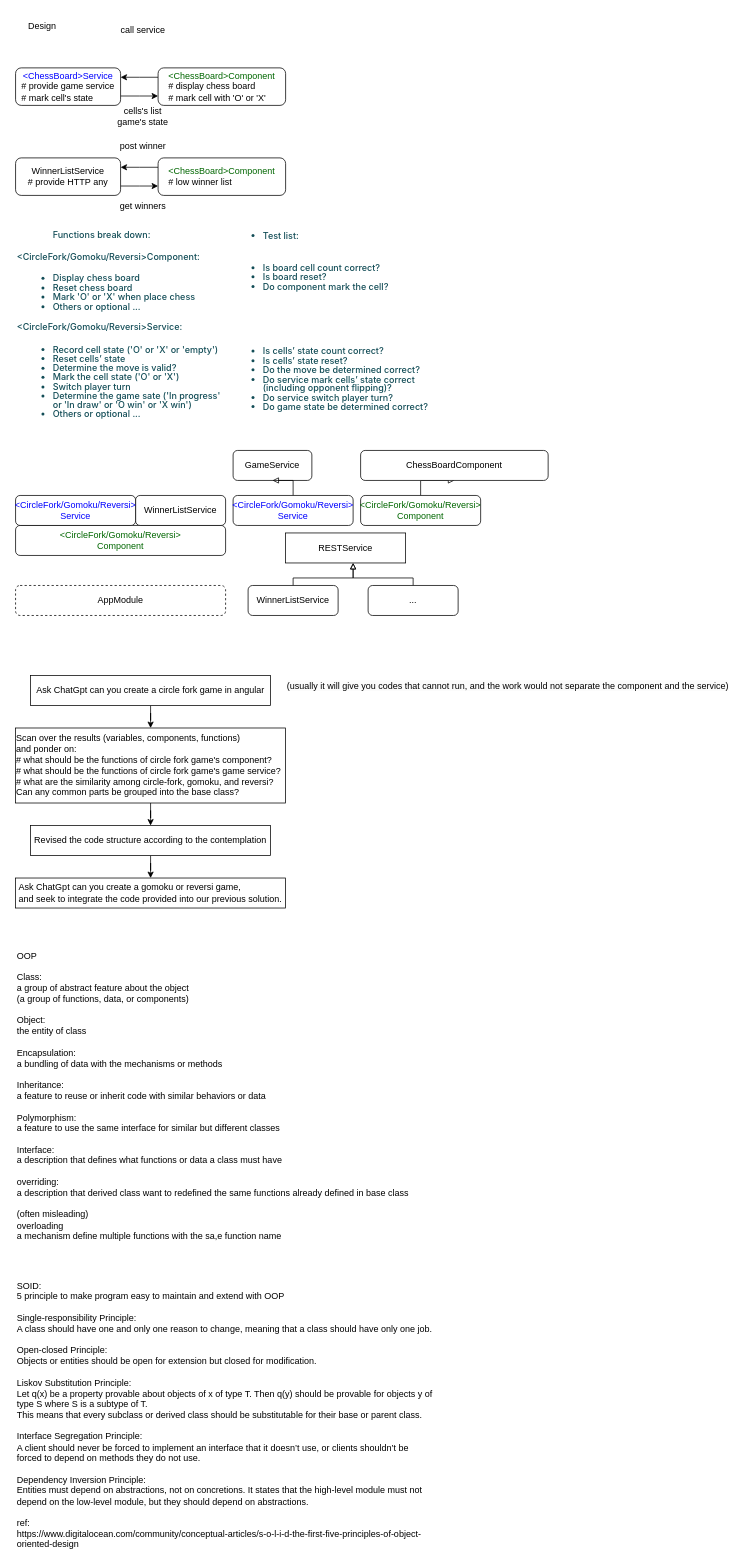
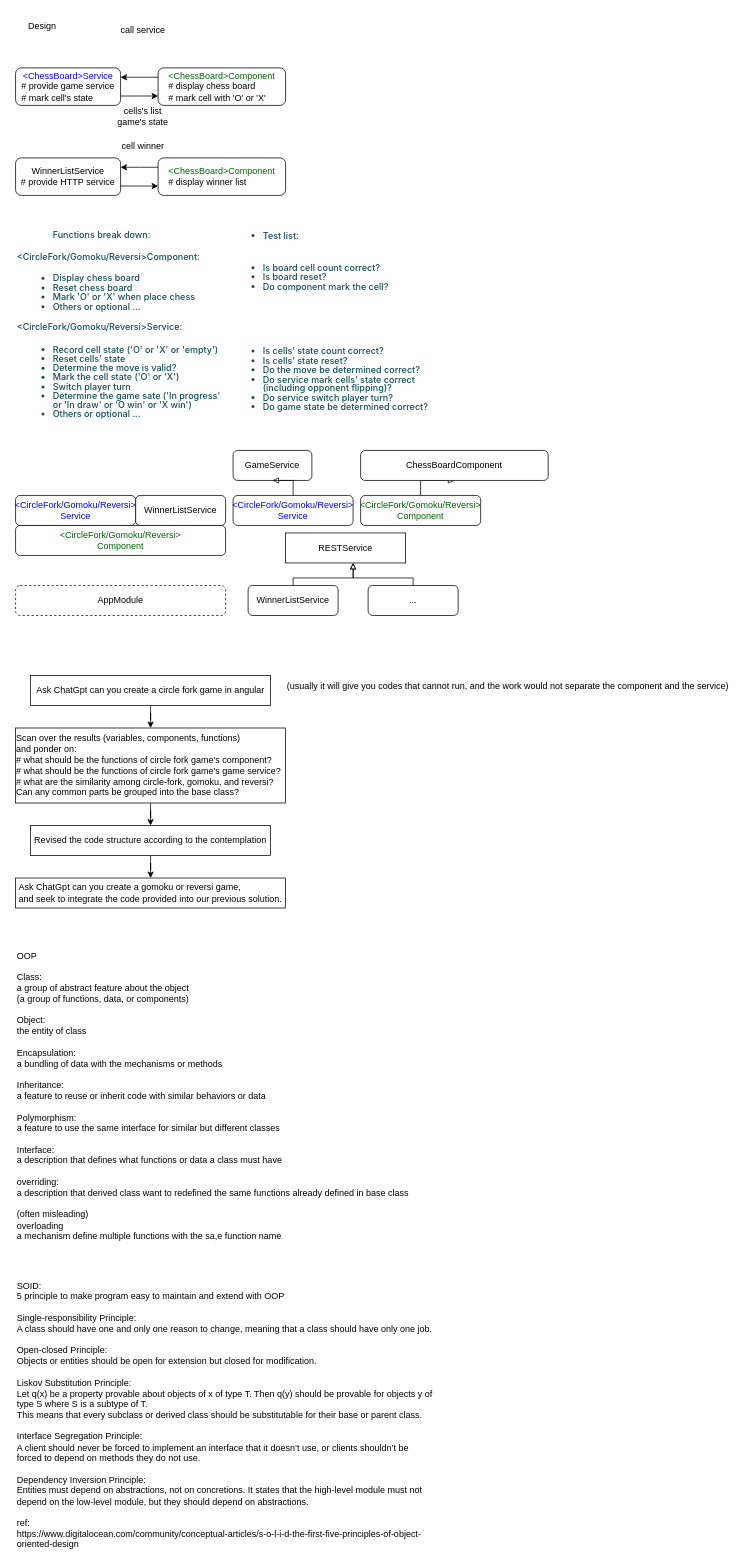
node "post winner": label "post winner" -> "cell winner"
node "WinnerListService # provide HTTP any": label "WinnerListService # provide HTTP any" -> "WinnerListService # provide HTTP service"
node "<ChessBoard>Component # low winner list": label "<ChessBoard>Component # low winner list" -> "<ChessBoard>Component # display winner list"
node "get winners": removed
